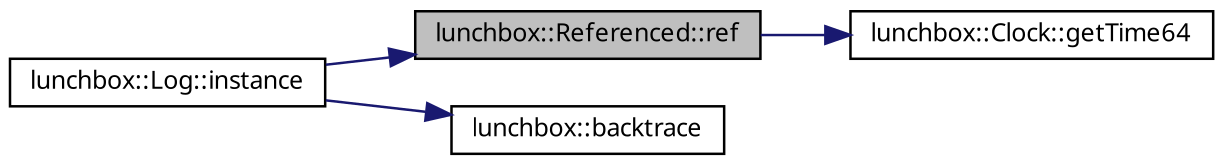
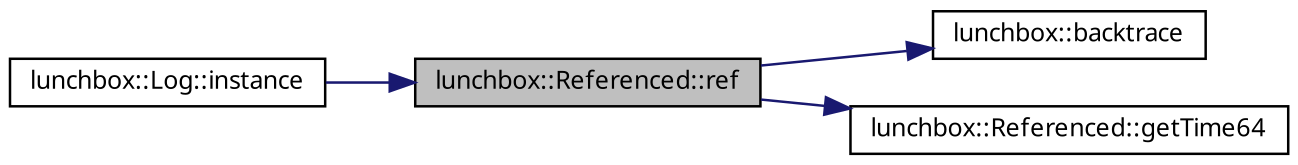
node "lunchbox::Clock::getTime64": label "lunchbox::Clock::getTime64" -> "lunchbox::Referenced::getTime64"
edge "lunchbox::Log::instance" -> "lunchbox::backtrace": now "lunchbox::Referenced::ref" -> "lunchbox::backtrace"
